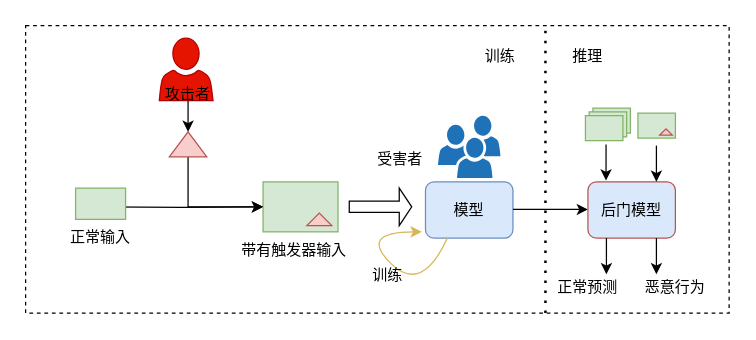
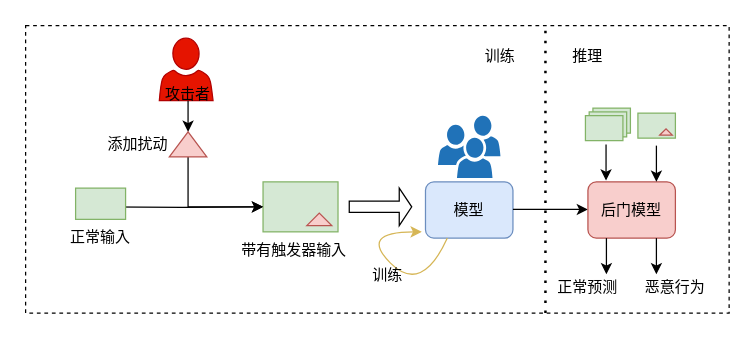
node "添加扰动": added
node "受害者": removed
node "后门模型": fillcolor #dae8fc -> #f8cecc
